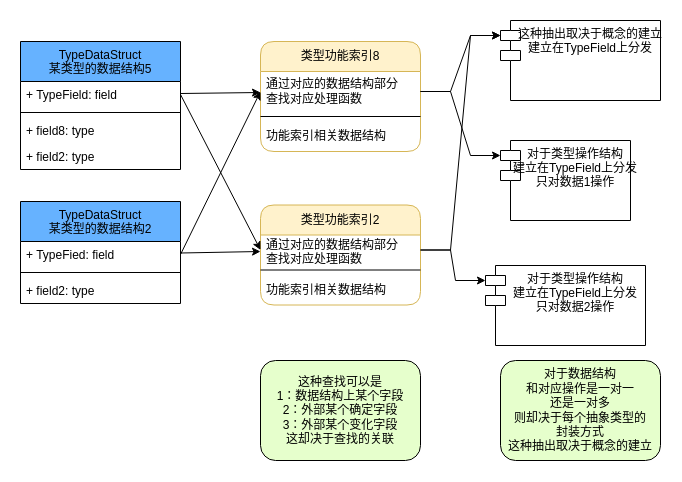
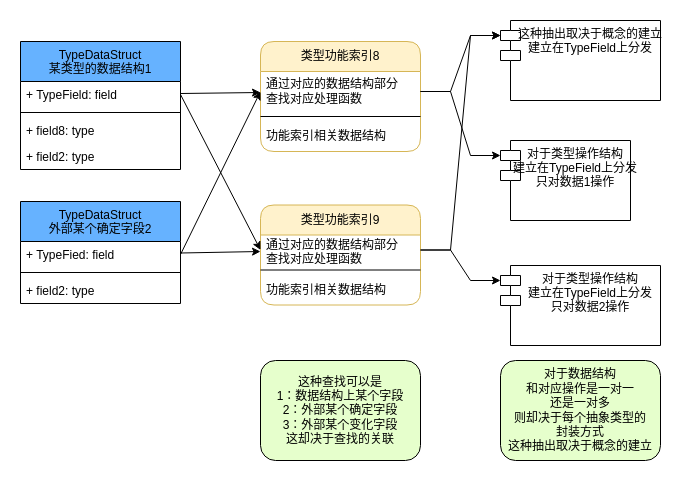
node "TypeDataStruct 某类型的数据结构5": label "TypeDataStruct 某类型的数据结构5" -> "TypeDataStruct 某类型的数据结构1"
node "TypeDataStruct 某类型的数据结构2": label "TypeDataStruct 某类型的数据结构2" -> "TypeDataStruct 外部某个确定字段2"
node "类型功能索引2": label "类型功能索引2" -> "类型功能索引9"
node "对于类型操作结构 建立在TypeField上分发 只对数据2操作": moved (566, 306) -> (581, 306)
